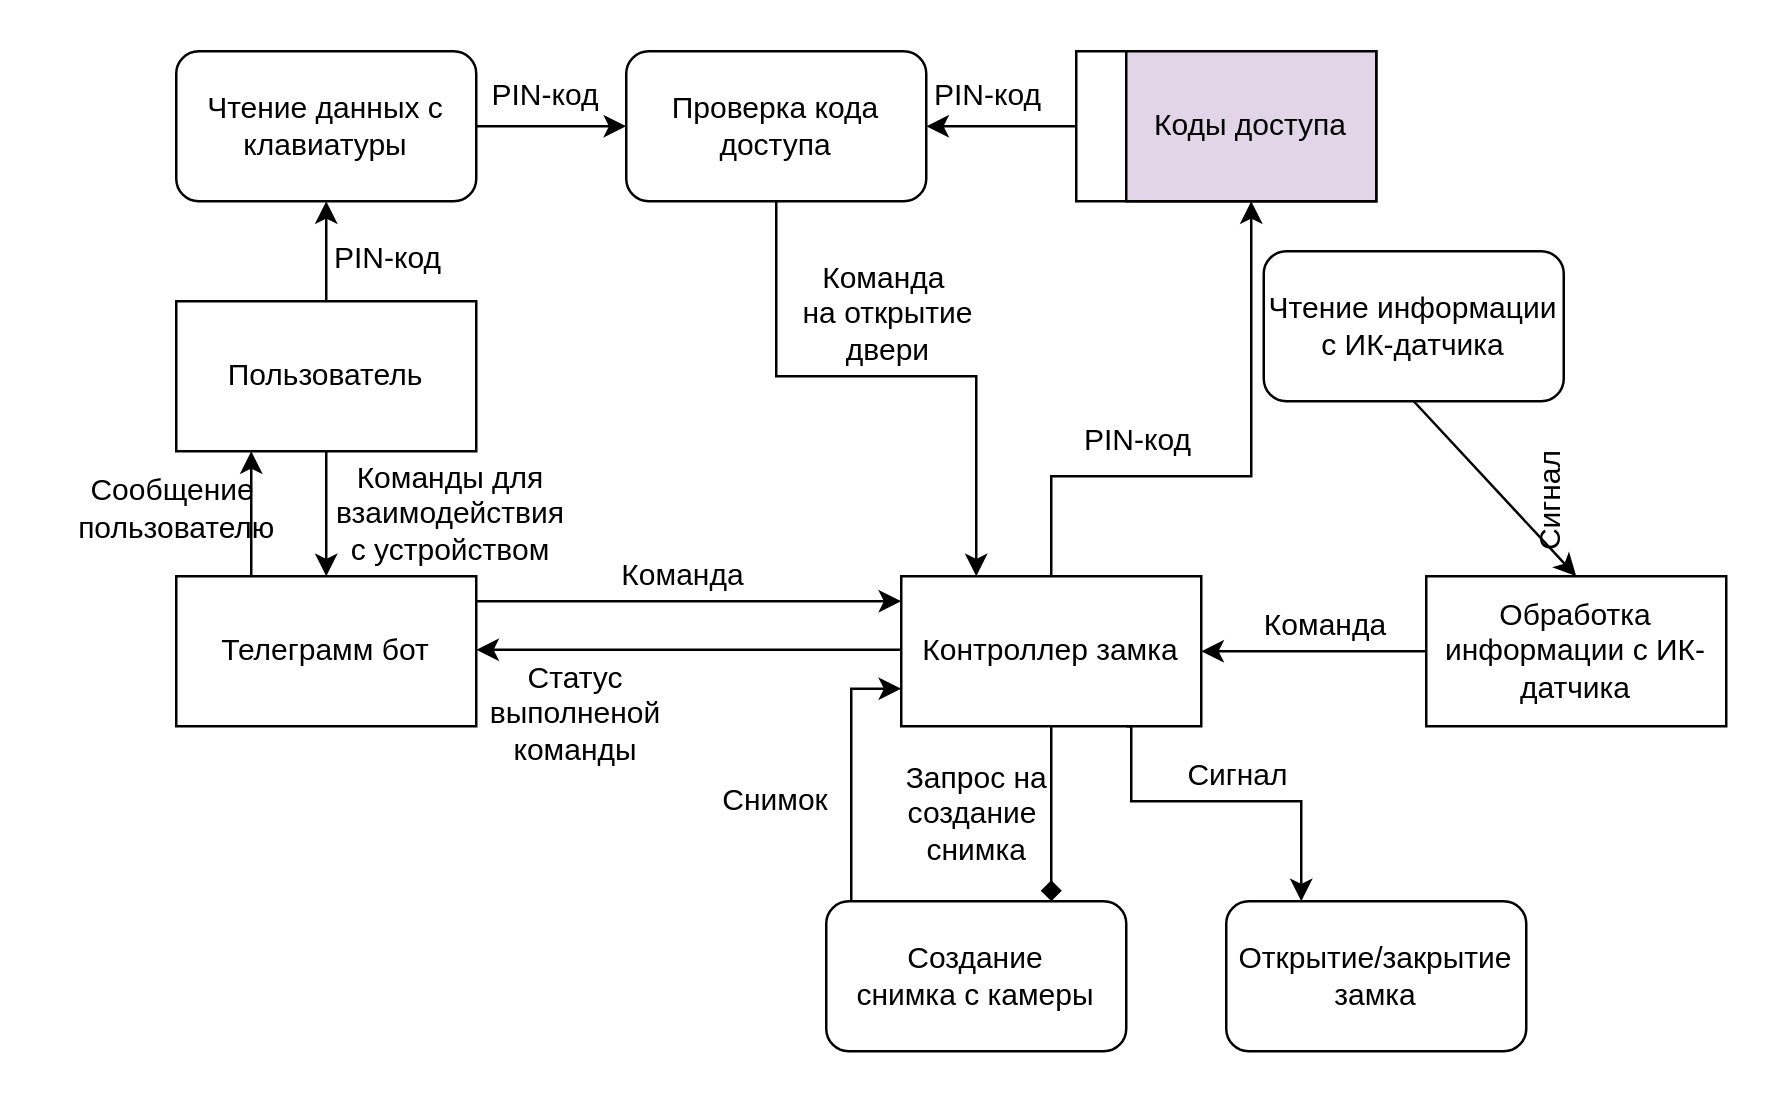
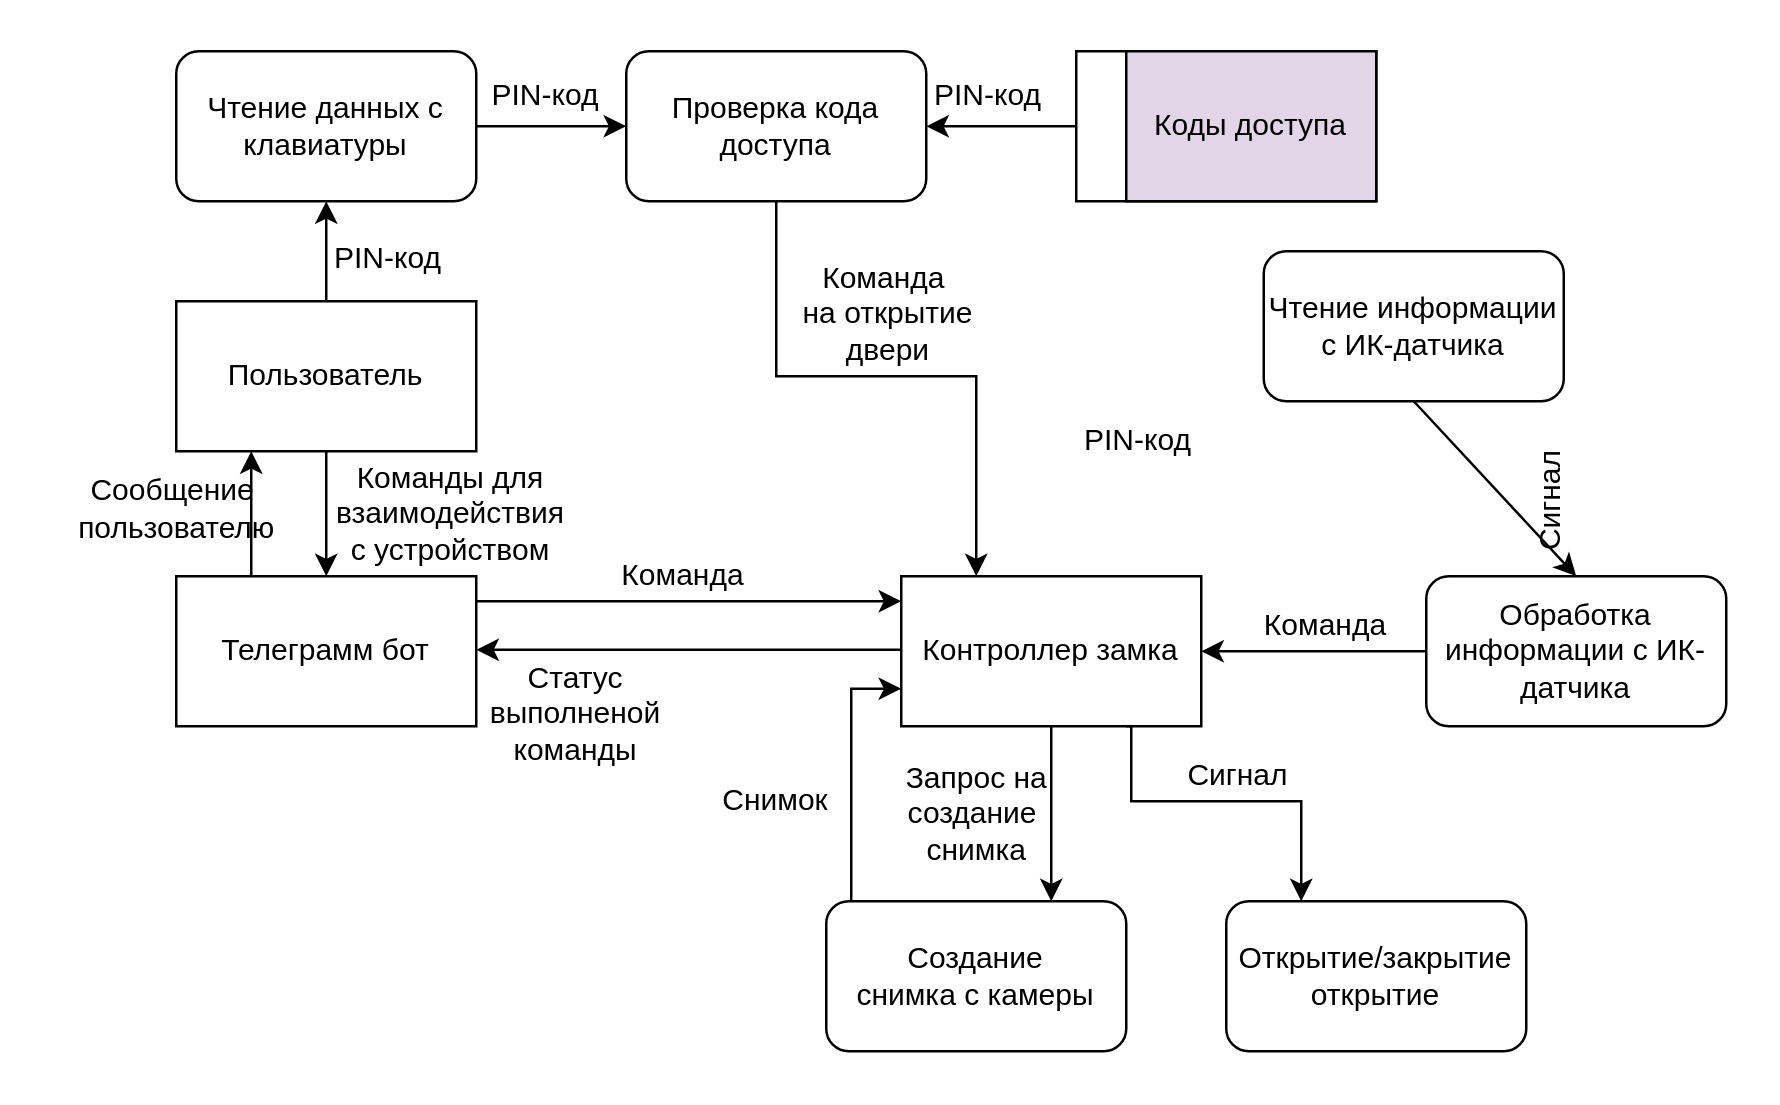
edge "Контроллер замка" -> "Коды доступа": removed
node "Обработка информации с ИК-датчика": shape rectangle -> rounded rectangle
edge "Контроллер замка" -> "Создание снимка с камеры": arrowhead diamond -> classic
node "Открытие/закрытие замка": label "Открытие/закрытие замка" -> "Открытие/закрытие открытие"
